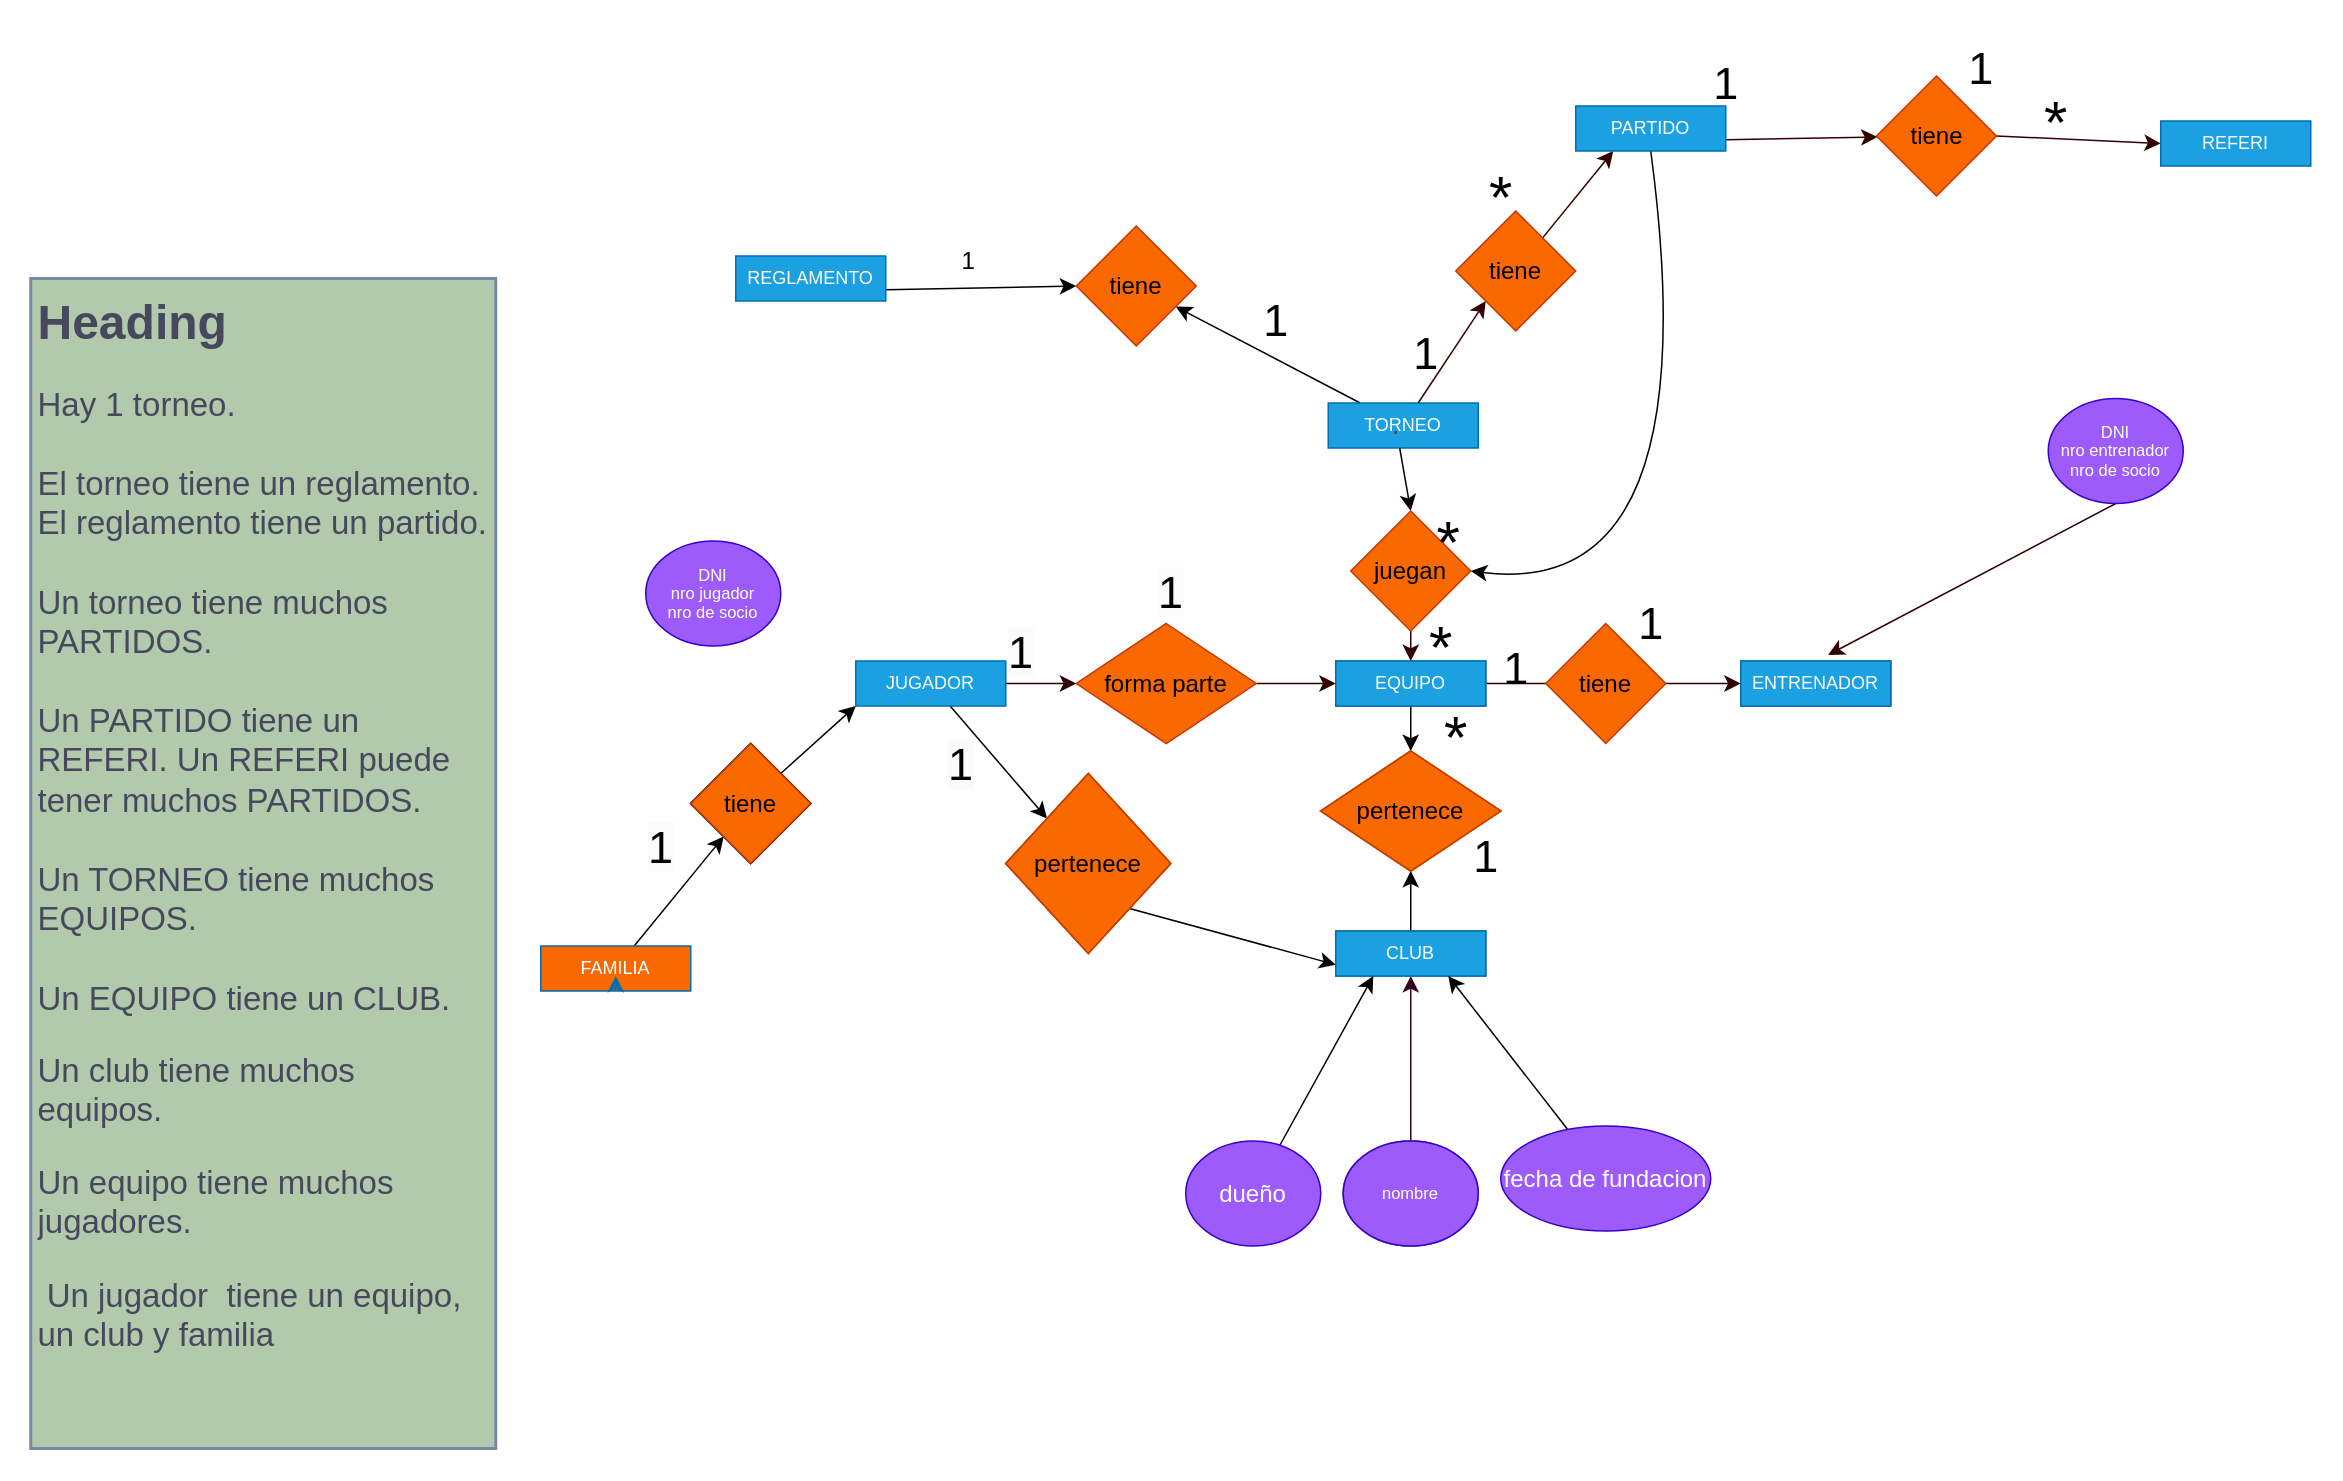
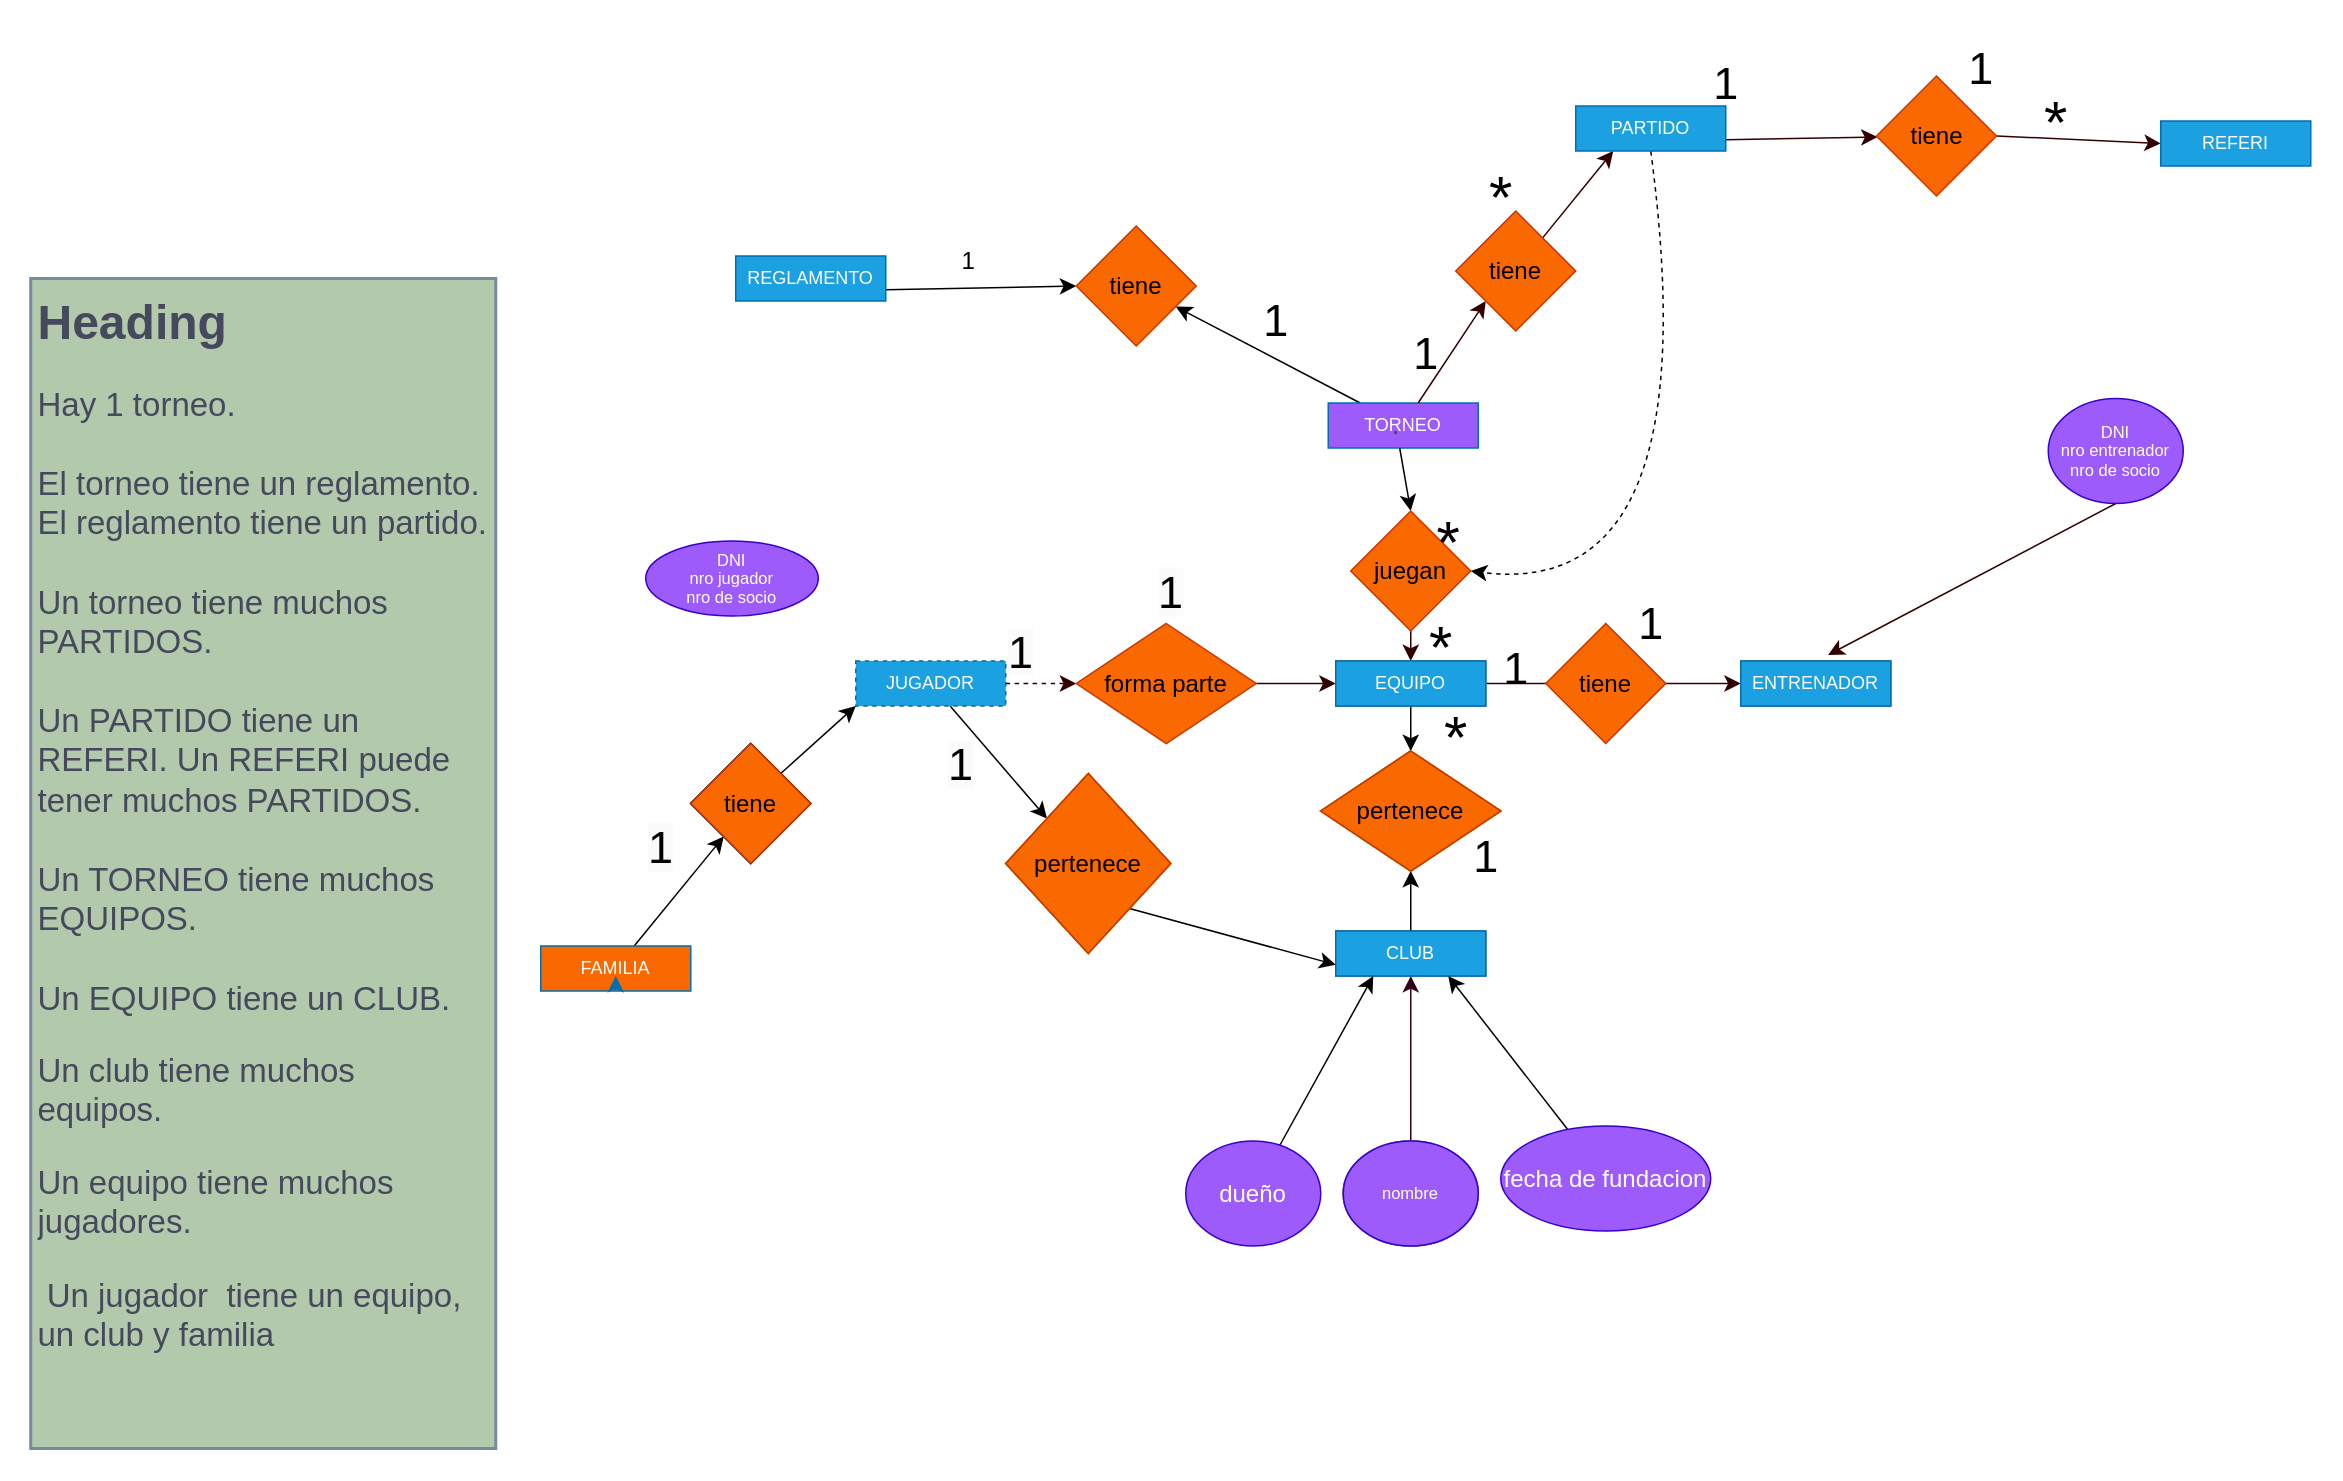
edge "PARTIDO" -> "juegan": style solid -> dashed
node "TORNEO": fillcolor #1ba1e2 -> #9e5bfb
node "DNI nro jugador nro de socio": size 135x105 -> 173x75
node "JUGADOR": style solid -> dashed
edge "JUGADOR" -> "forma parte": style solid -> dashed
